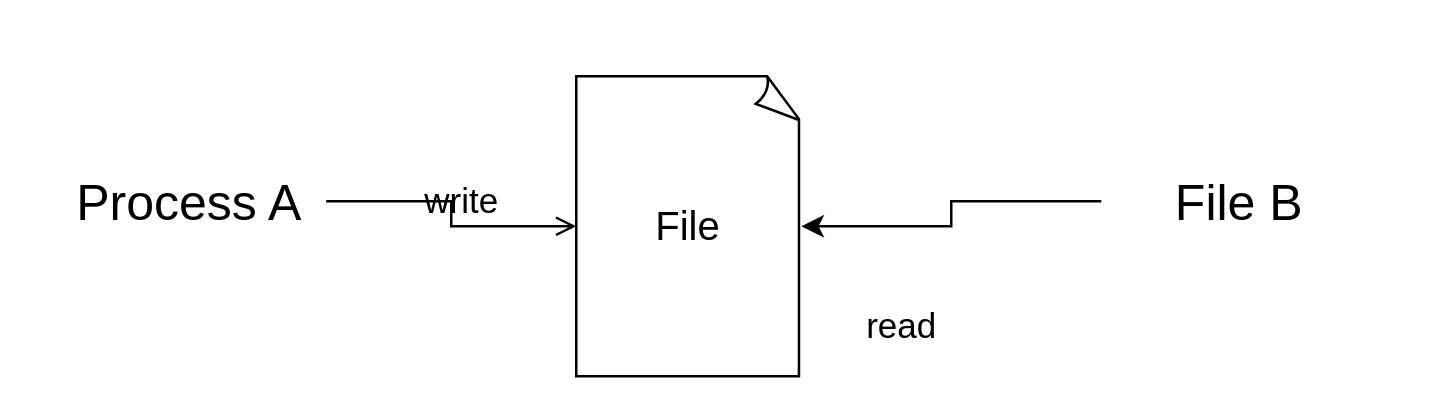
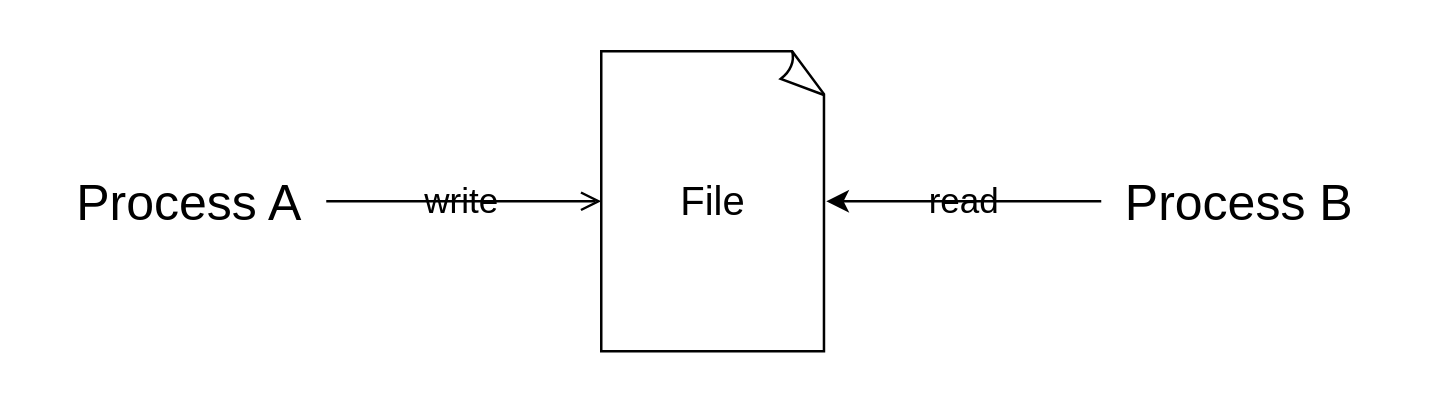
node "File B": label "File B" -> "Process B"
node "File": moved (689, 226) -> (714, 201)
node "read": moved (901, 319) -> (964, 194)
